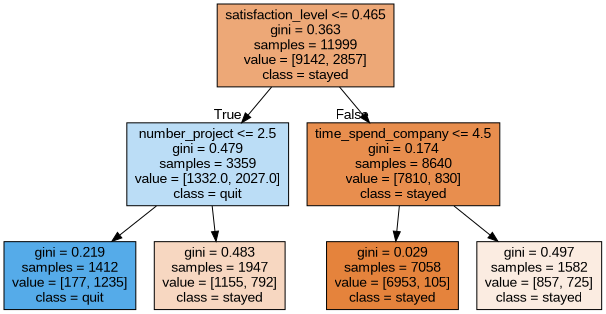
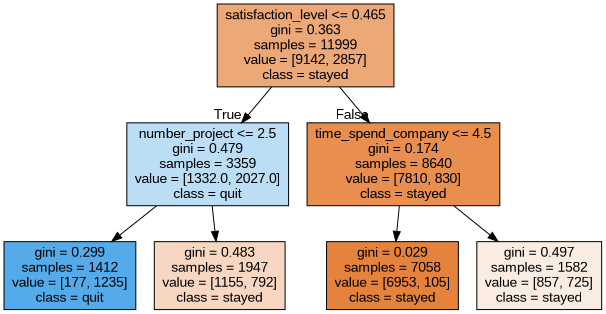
node "gini = 0.219 samples = 1412 value = [177, 1235] class = quit": label "gini = 0.219 samples = 1412 value = [177, 1235] class = quit" -> "gini = 0.299 samples = 1412 value = [177, 1235] class = quit"
